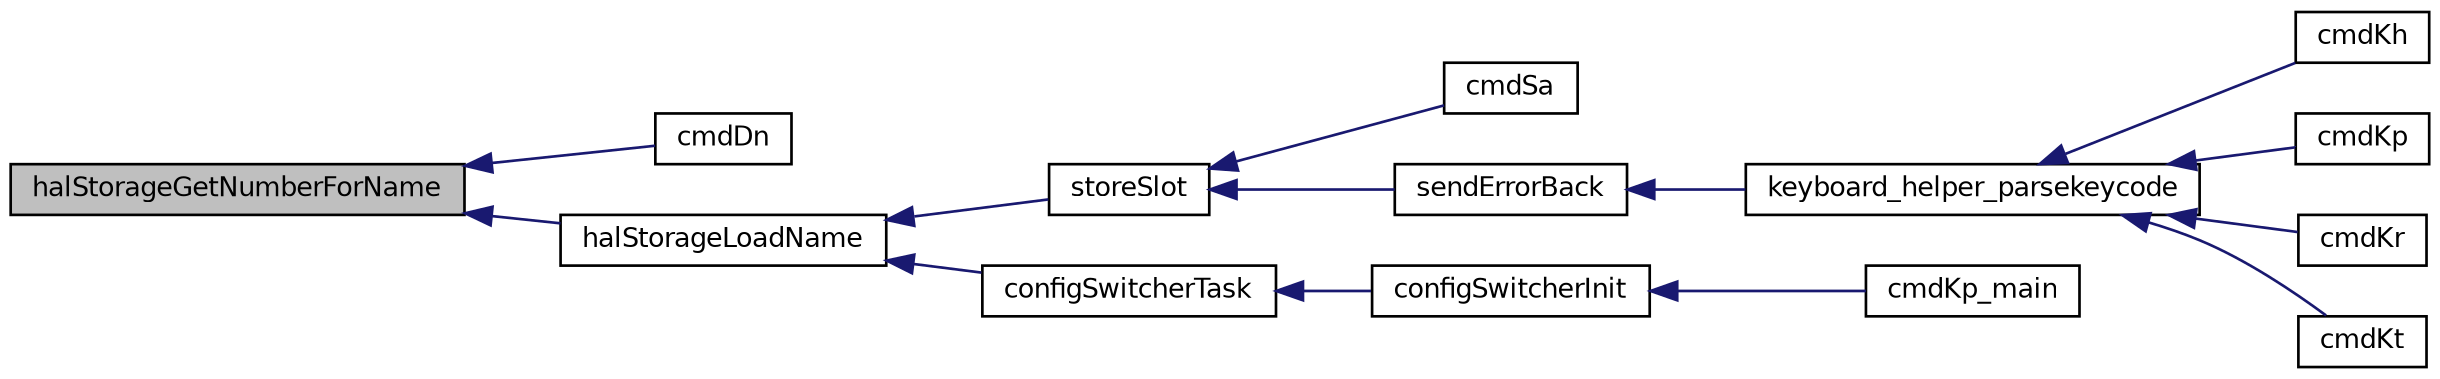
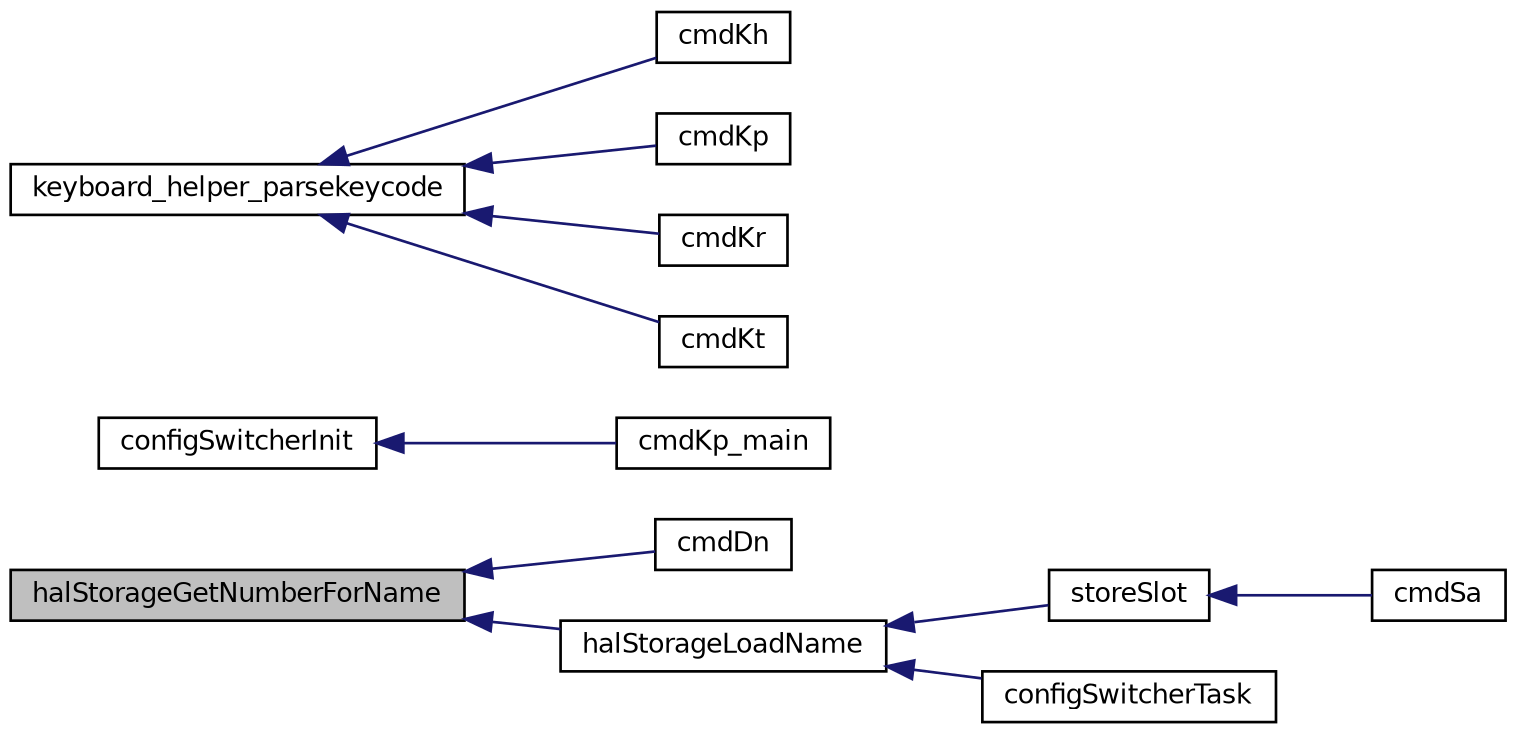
node "sendErrorBack": removed
edge "configSwitcherInit" -> "configSwitcherTask": removed
